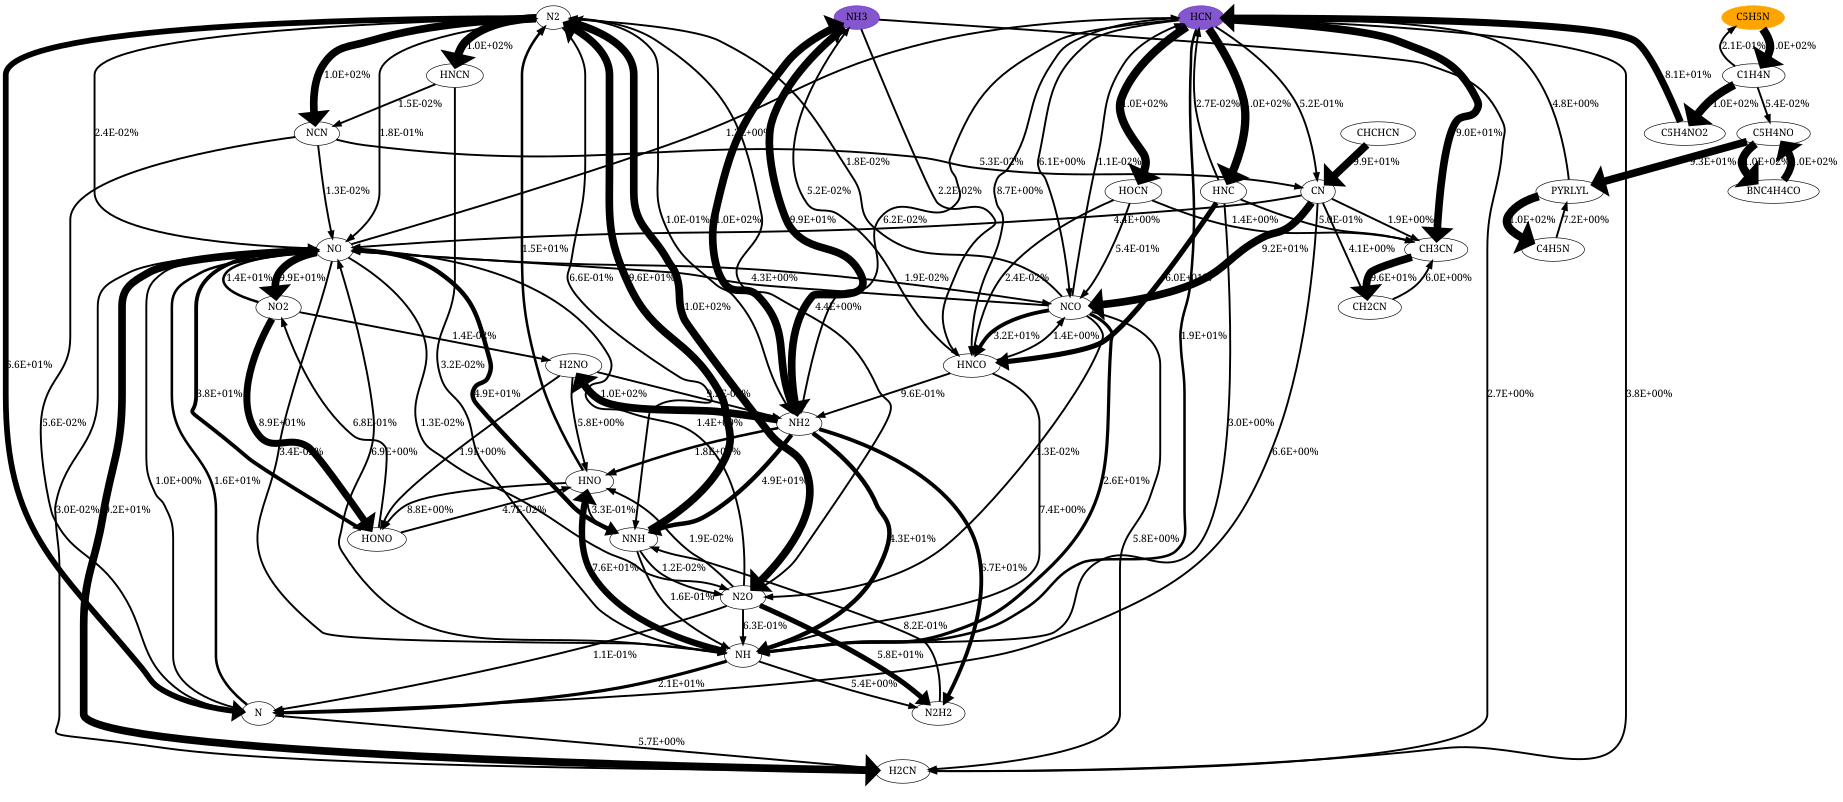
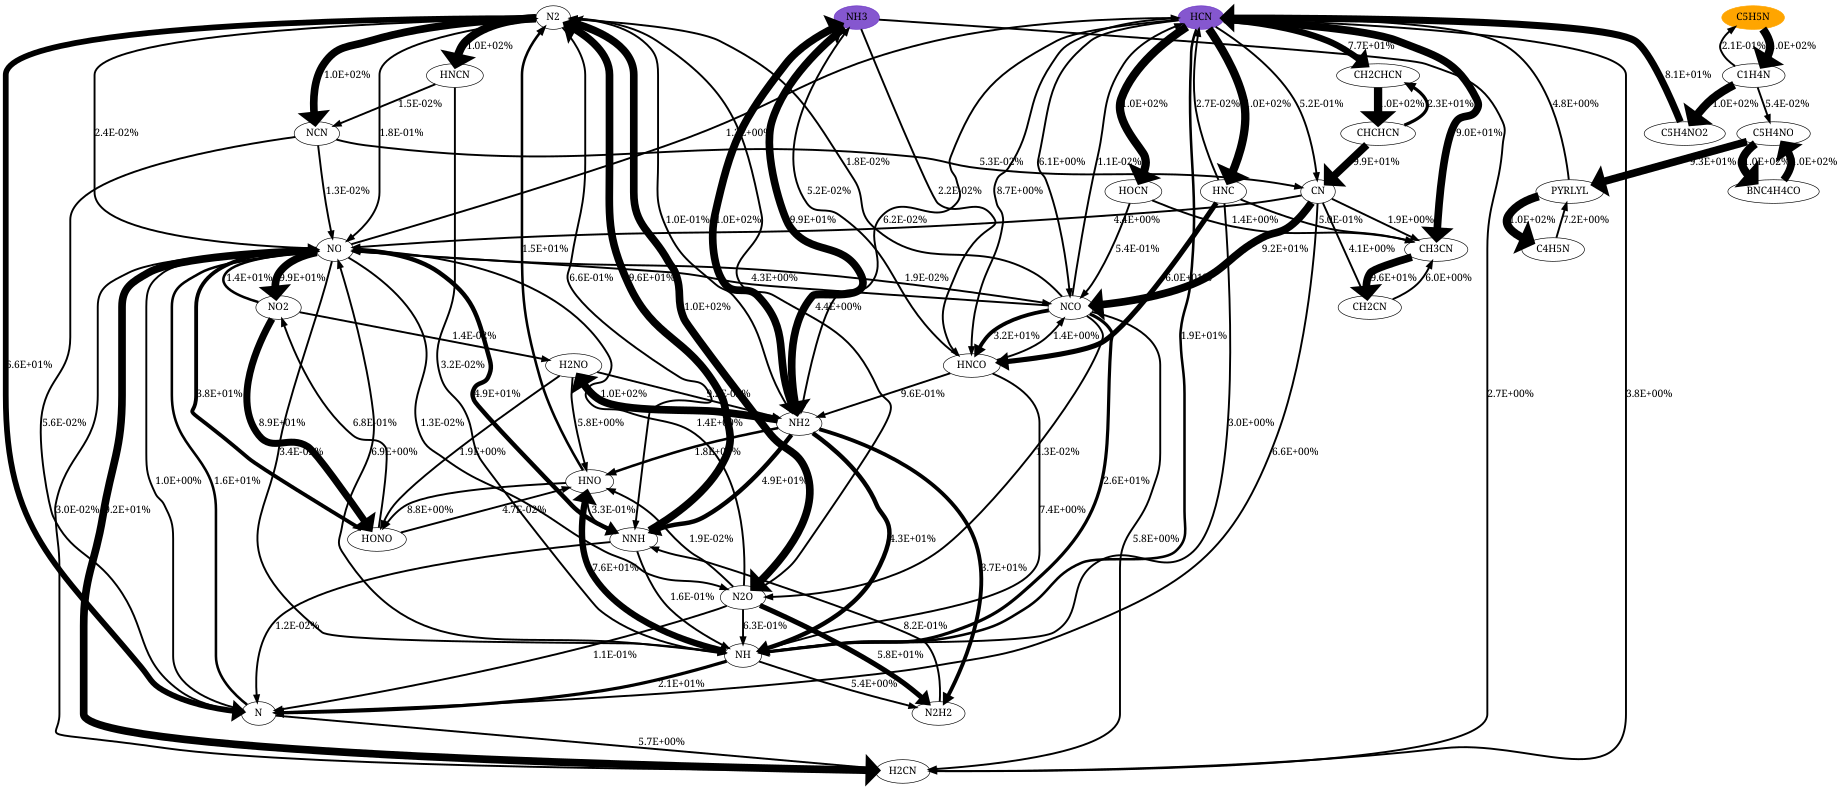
node "CH2CHCN": added
edge "HOCN" -> "HNCO": removed, label "2.4E-02%"
edge "NH2" -> "N2H2": label "6.7E+01%" -> "3.7E+01%"
edge "NNH" -> "N2O": now "NNH" -> "N"
